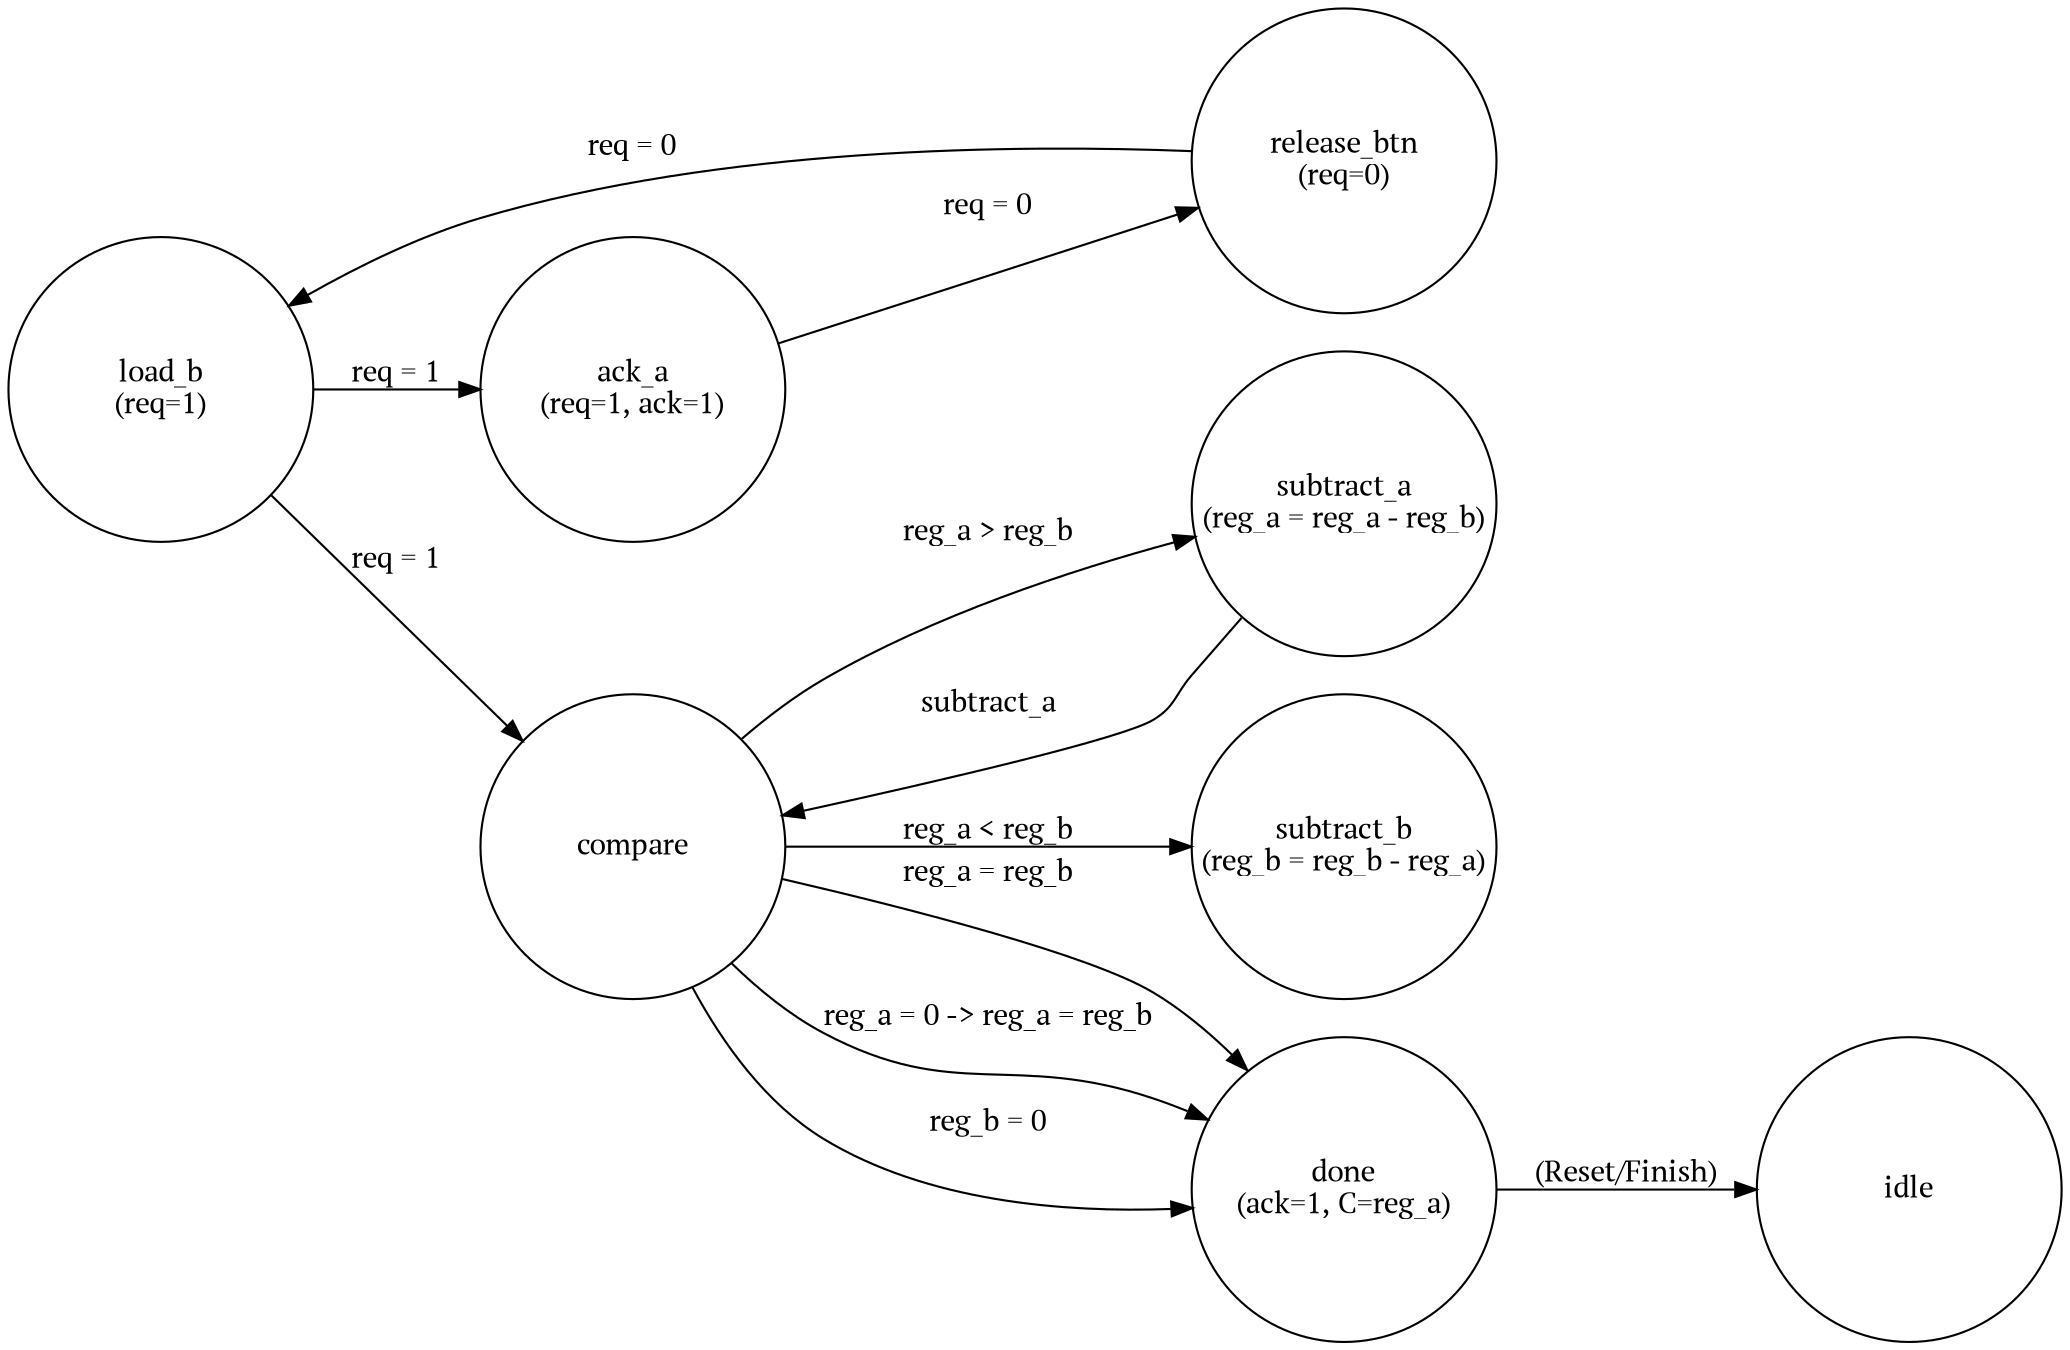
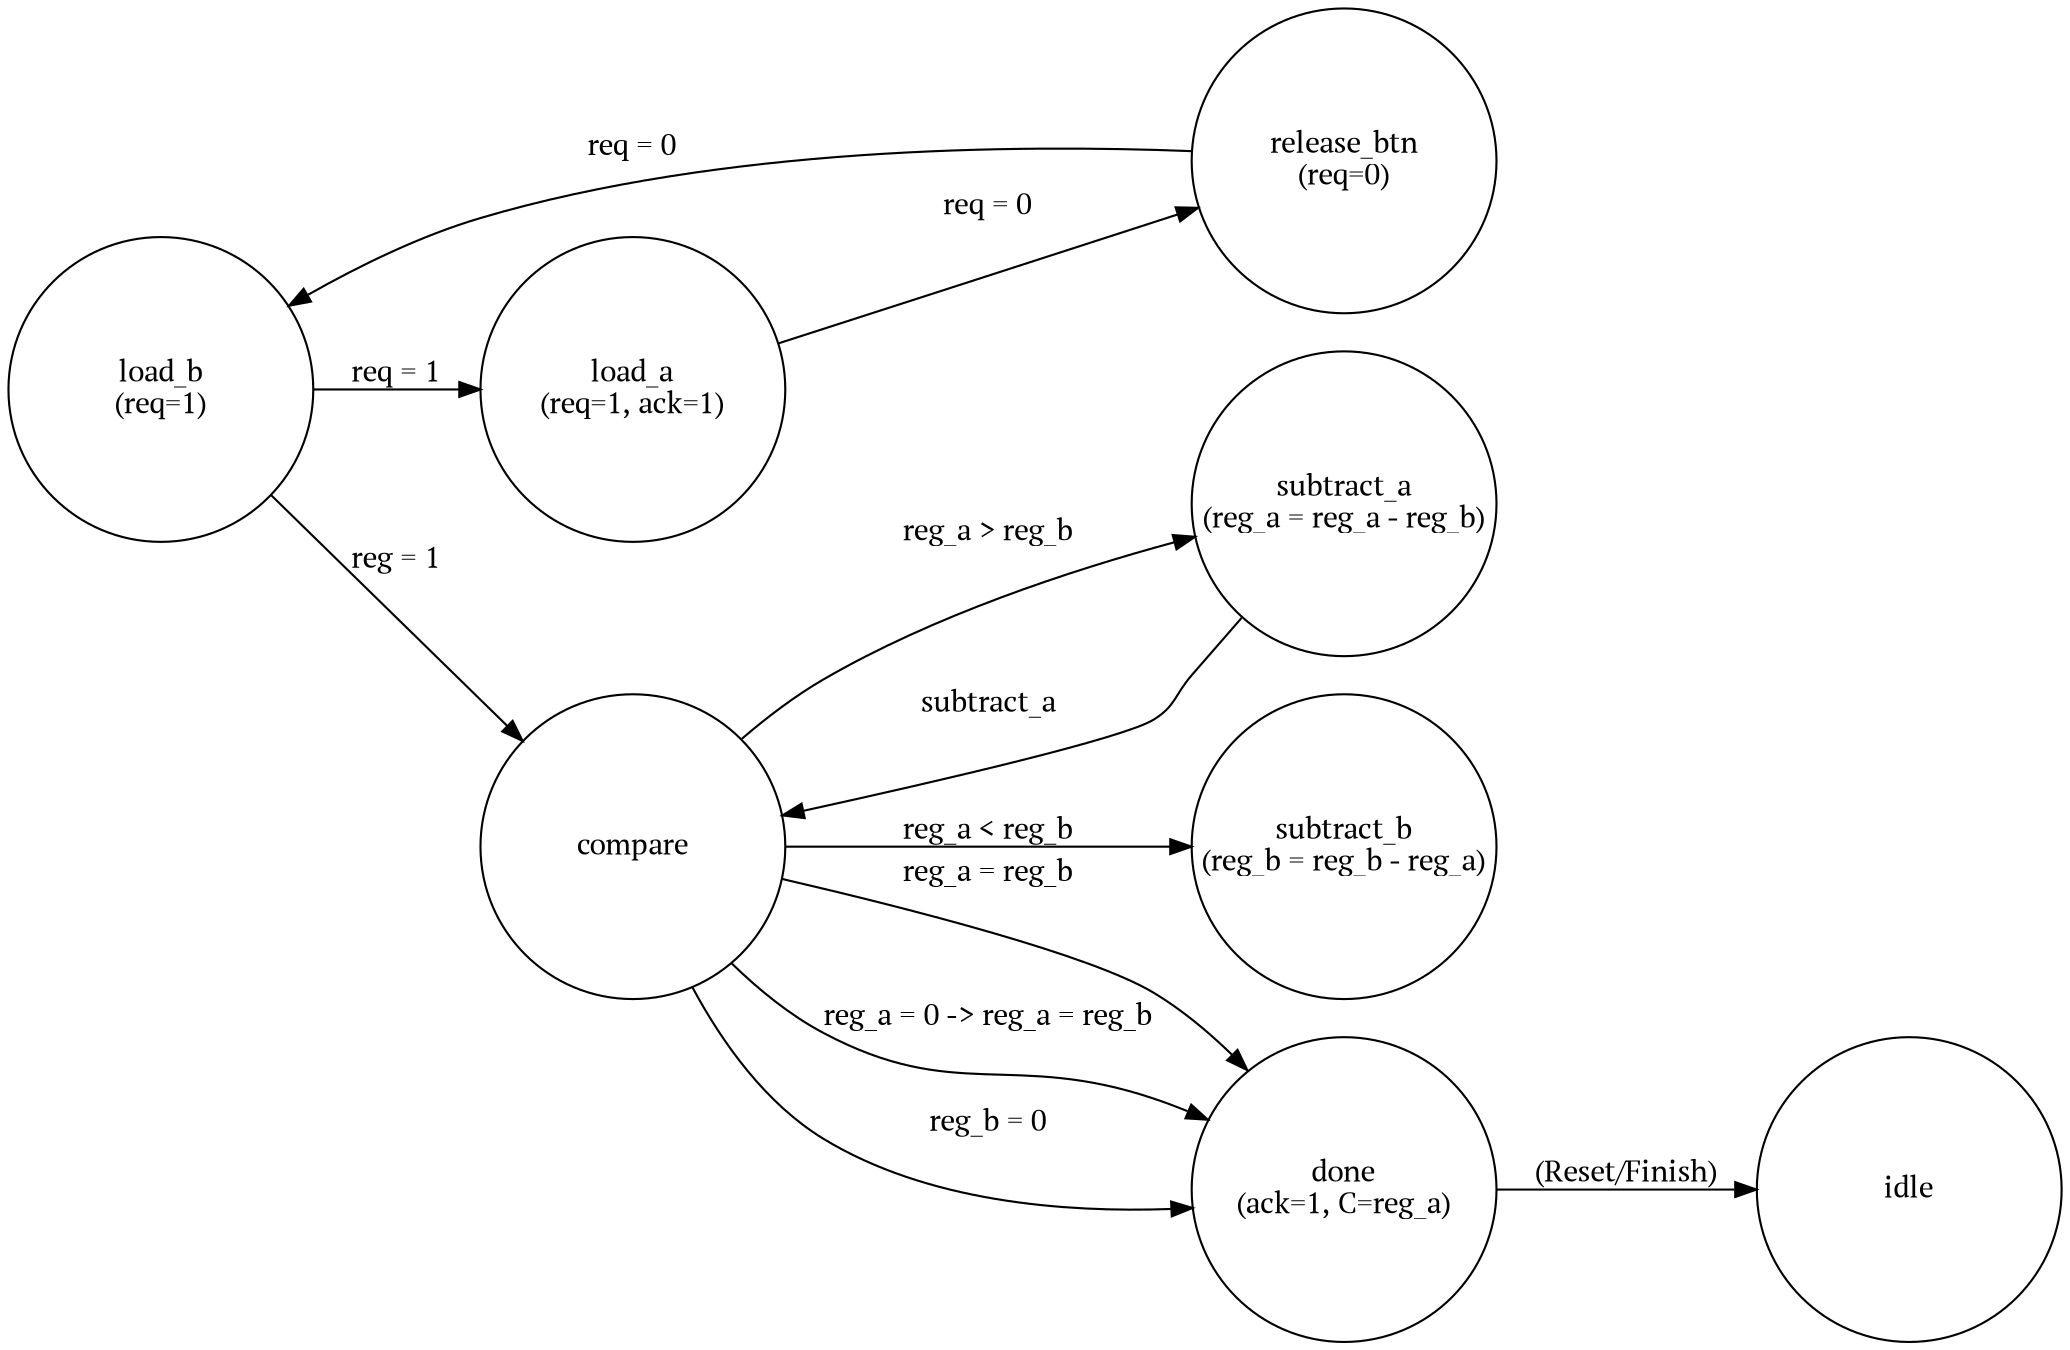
node "ack_a (req=1, ack=1)": label "ack_a (req=1, ack=1)" -> "load_a (req=1, ack=1)"
edge "load_b (req=1)" -> "compare": label "req = 1" -> "reg = 1"
